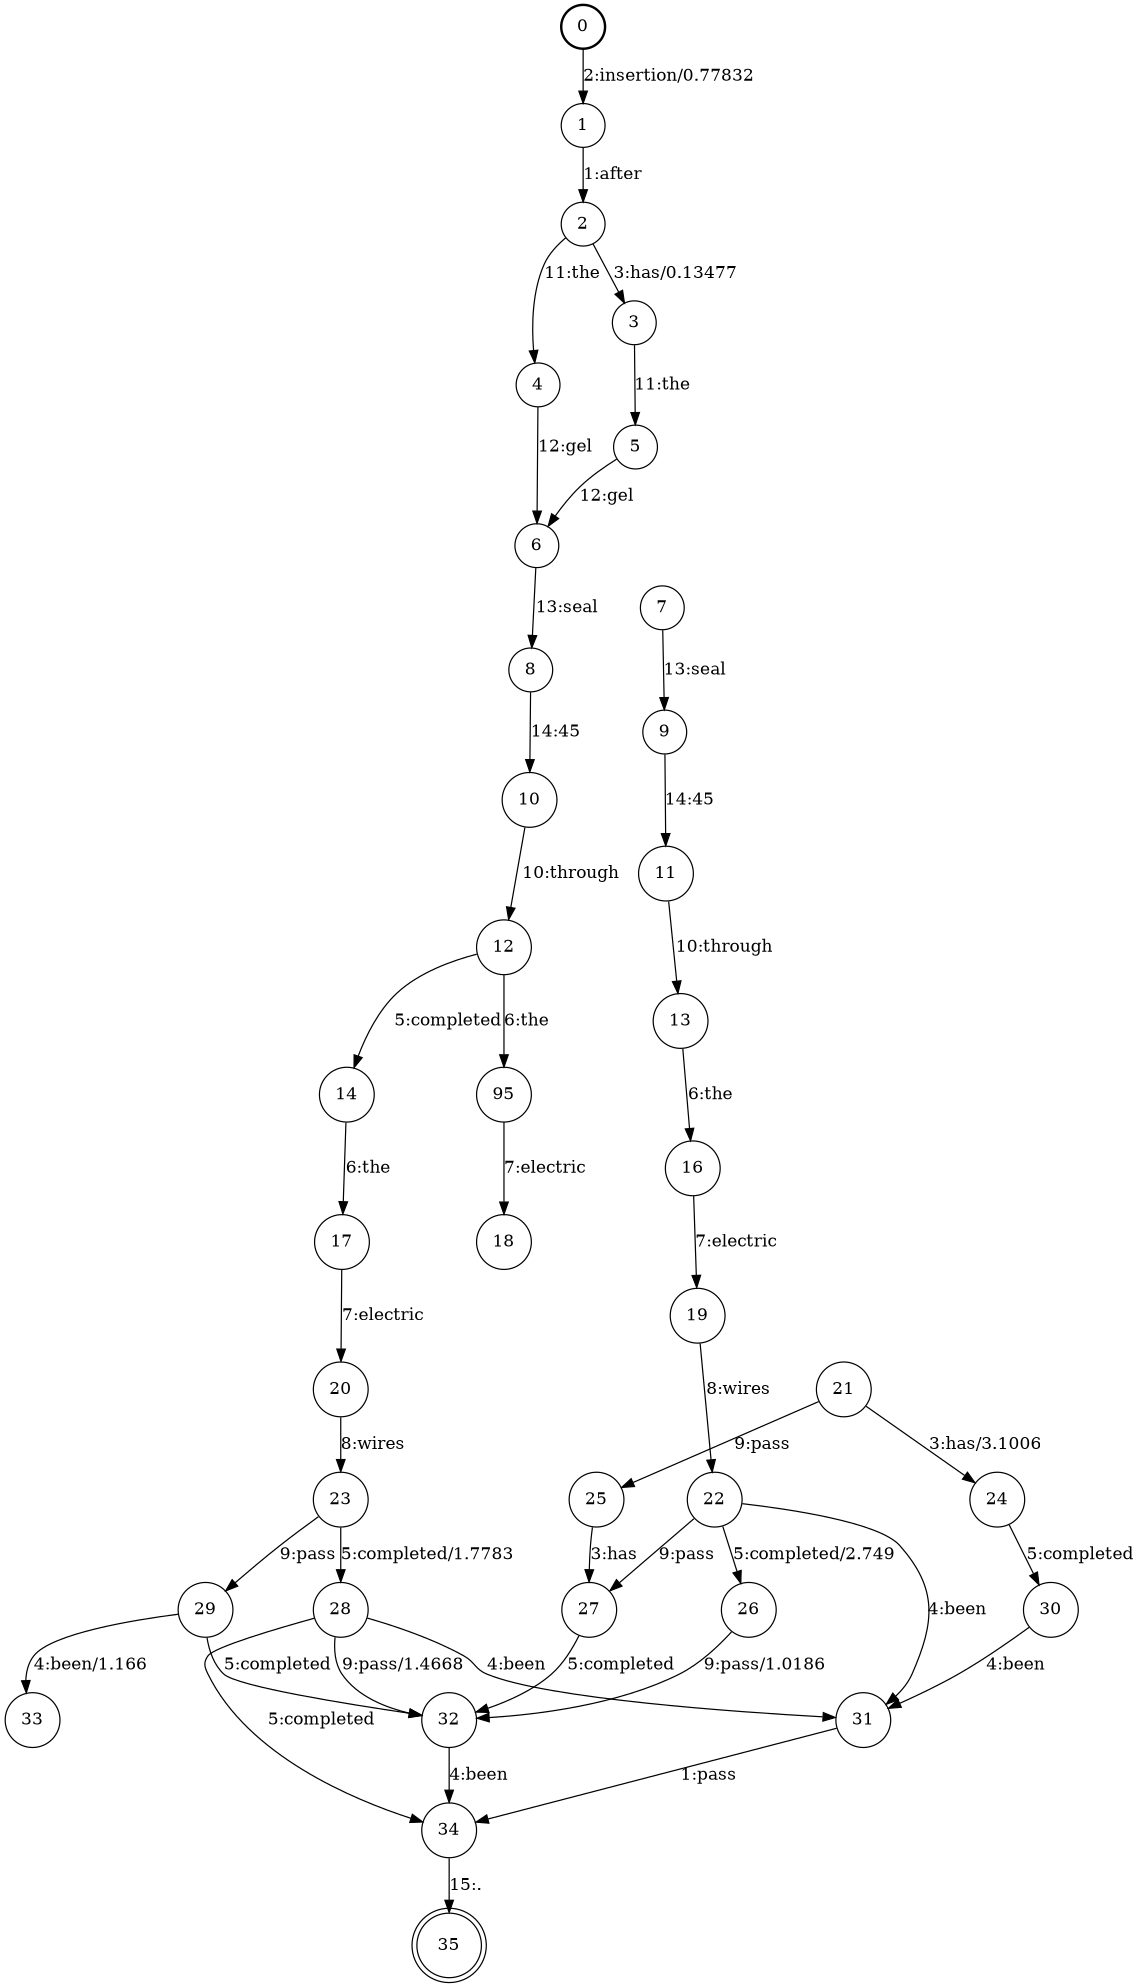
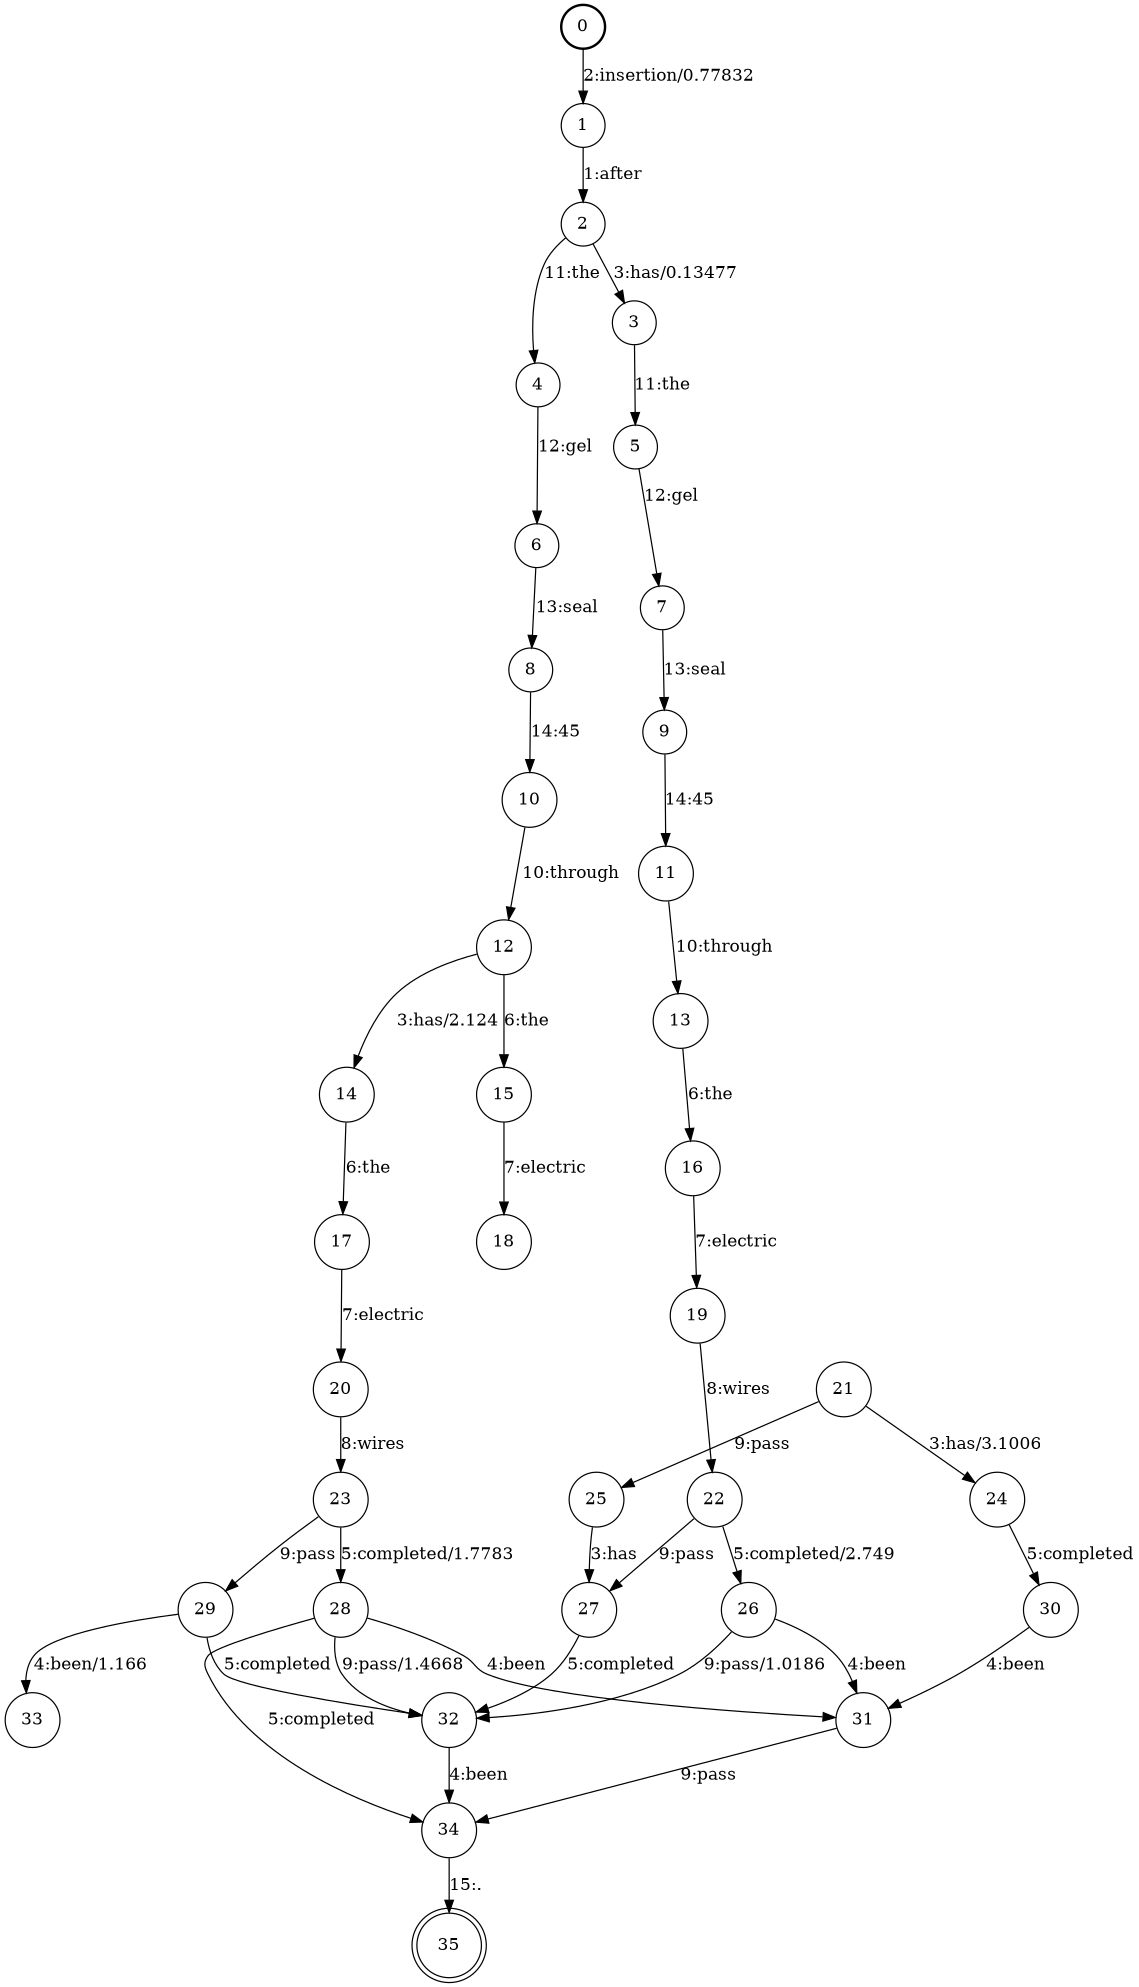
edge "5" -> "6": now "5" -> "7"
edge "12" -> "14": label "5:completed" -> "3:has/2.124"
node "95": label "95" -> "15"
edge "22" -> "31": now "26" -> "31"
edge "31" -> "34": label "1:pass" -> "9:pass"
